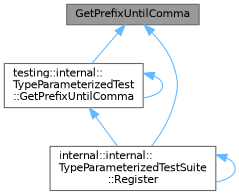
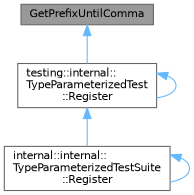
node "testing::internal:: TypeParameterizedTest ::GetPrefixUntilComma": label "testing::internal:: TypeParameterizedTest ::GetPrefixUntilComma" -> "testing::internal:: TypeParameterizedTest ::Register"
edge "internal::internal:: TypeParameterizedTestSuite ::Register" -> "GetPrefixUntilComma": removed
